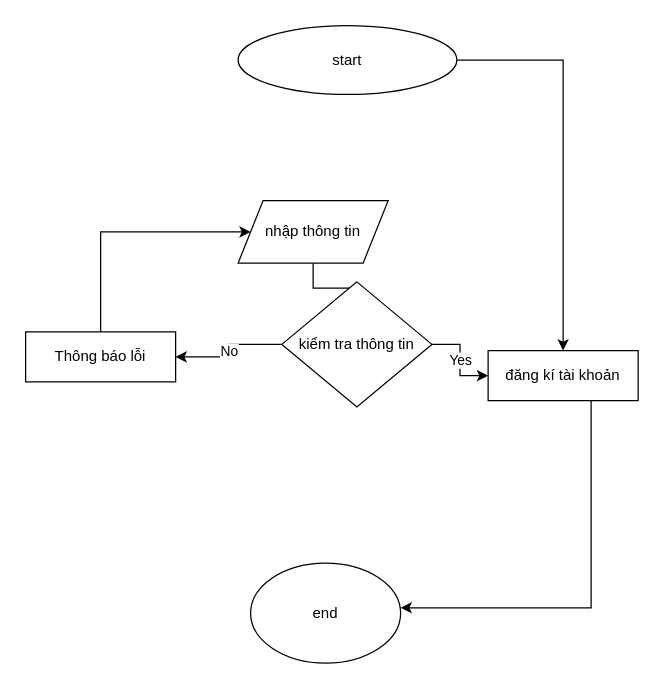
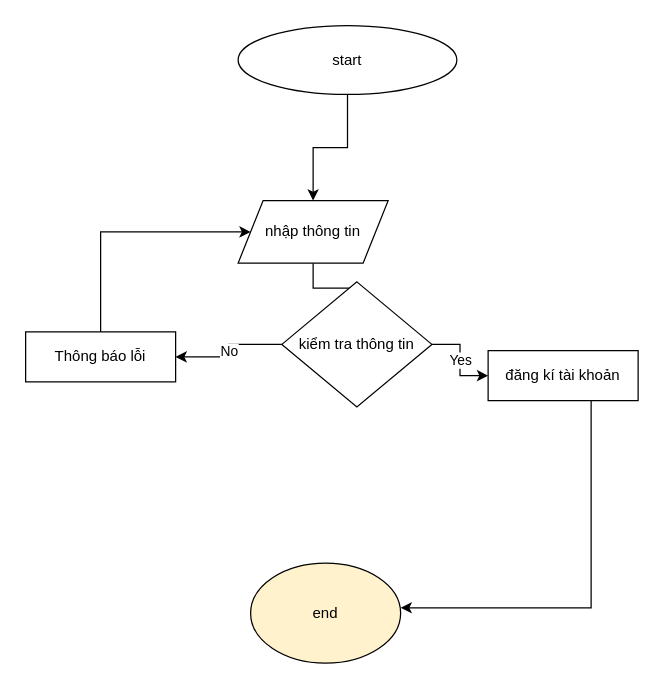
edge "start" -> "đăng kí tài khoản": now "start" -> "nhập thông tin"
node "end": fillcolor #ffffff -> #fff2cc
